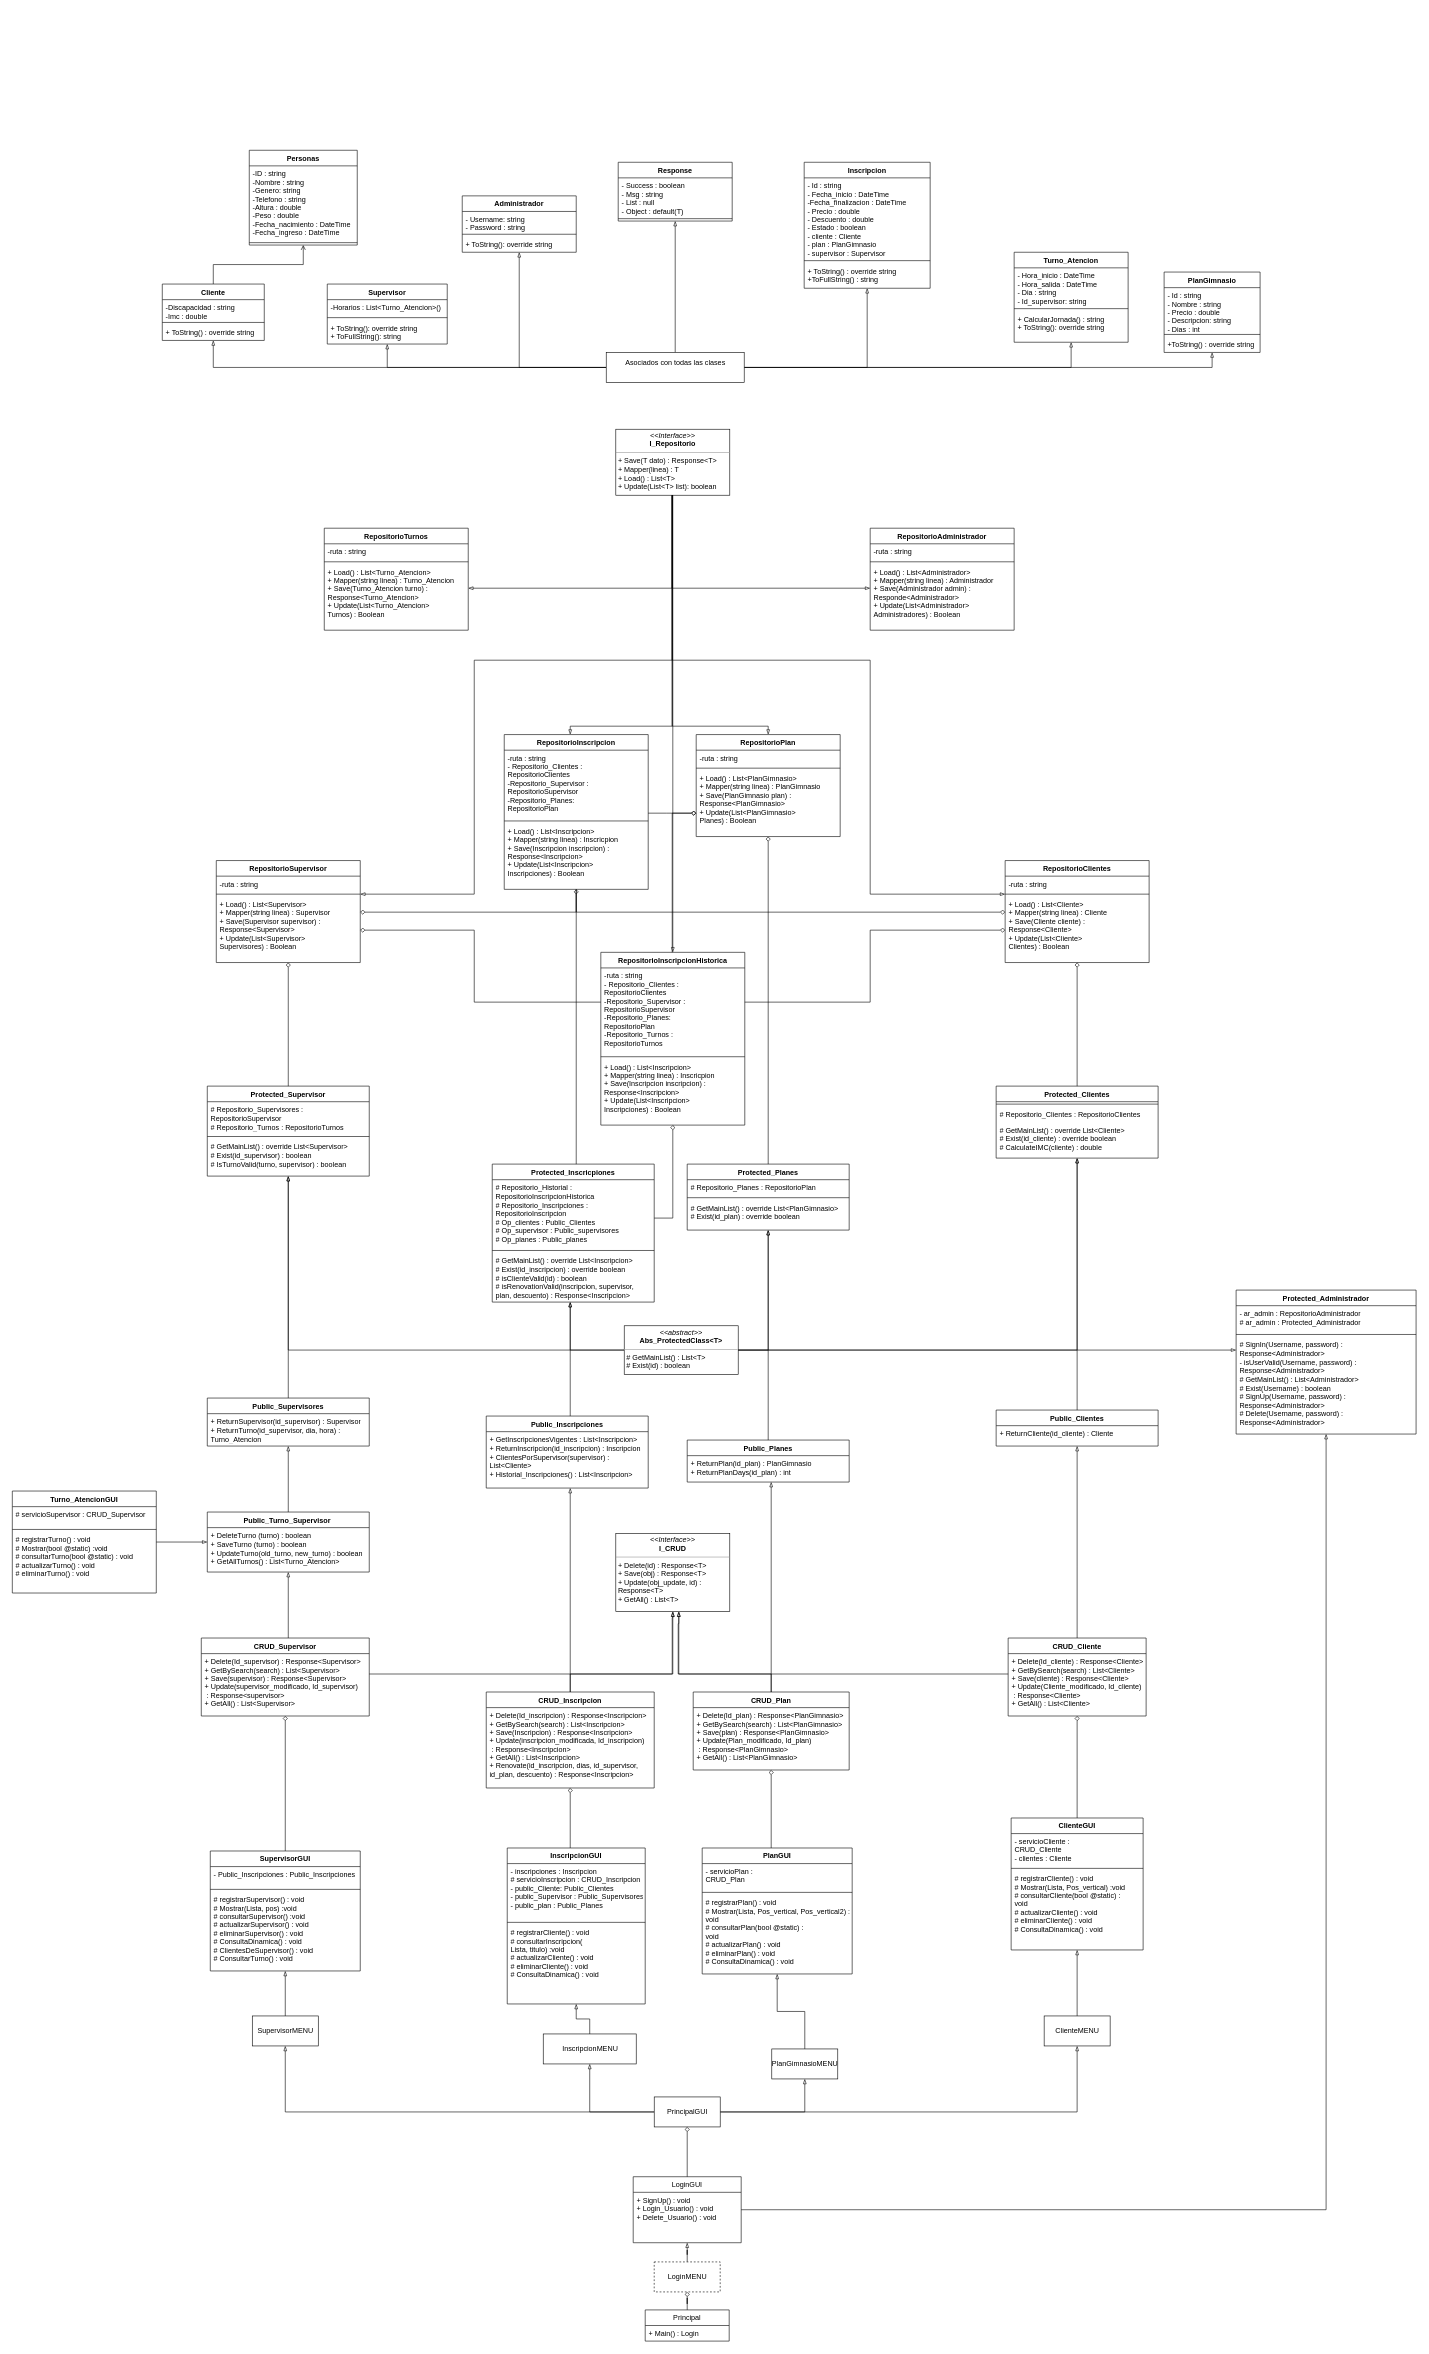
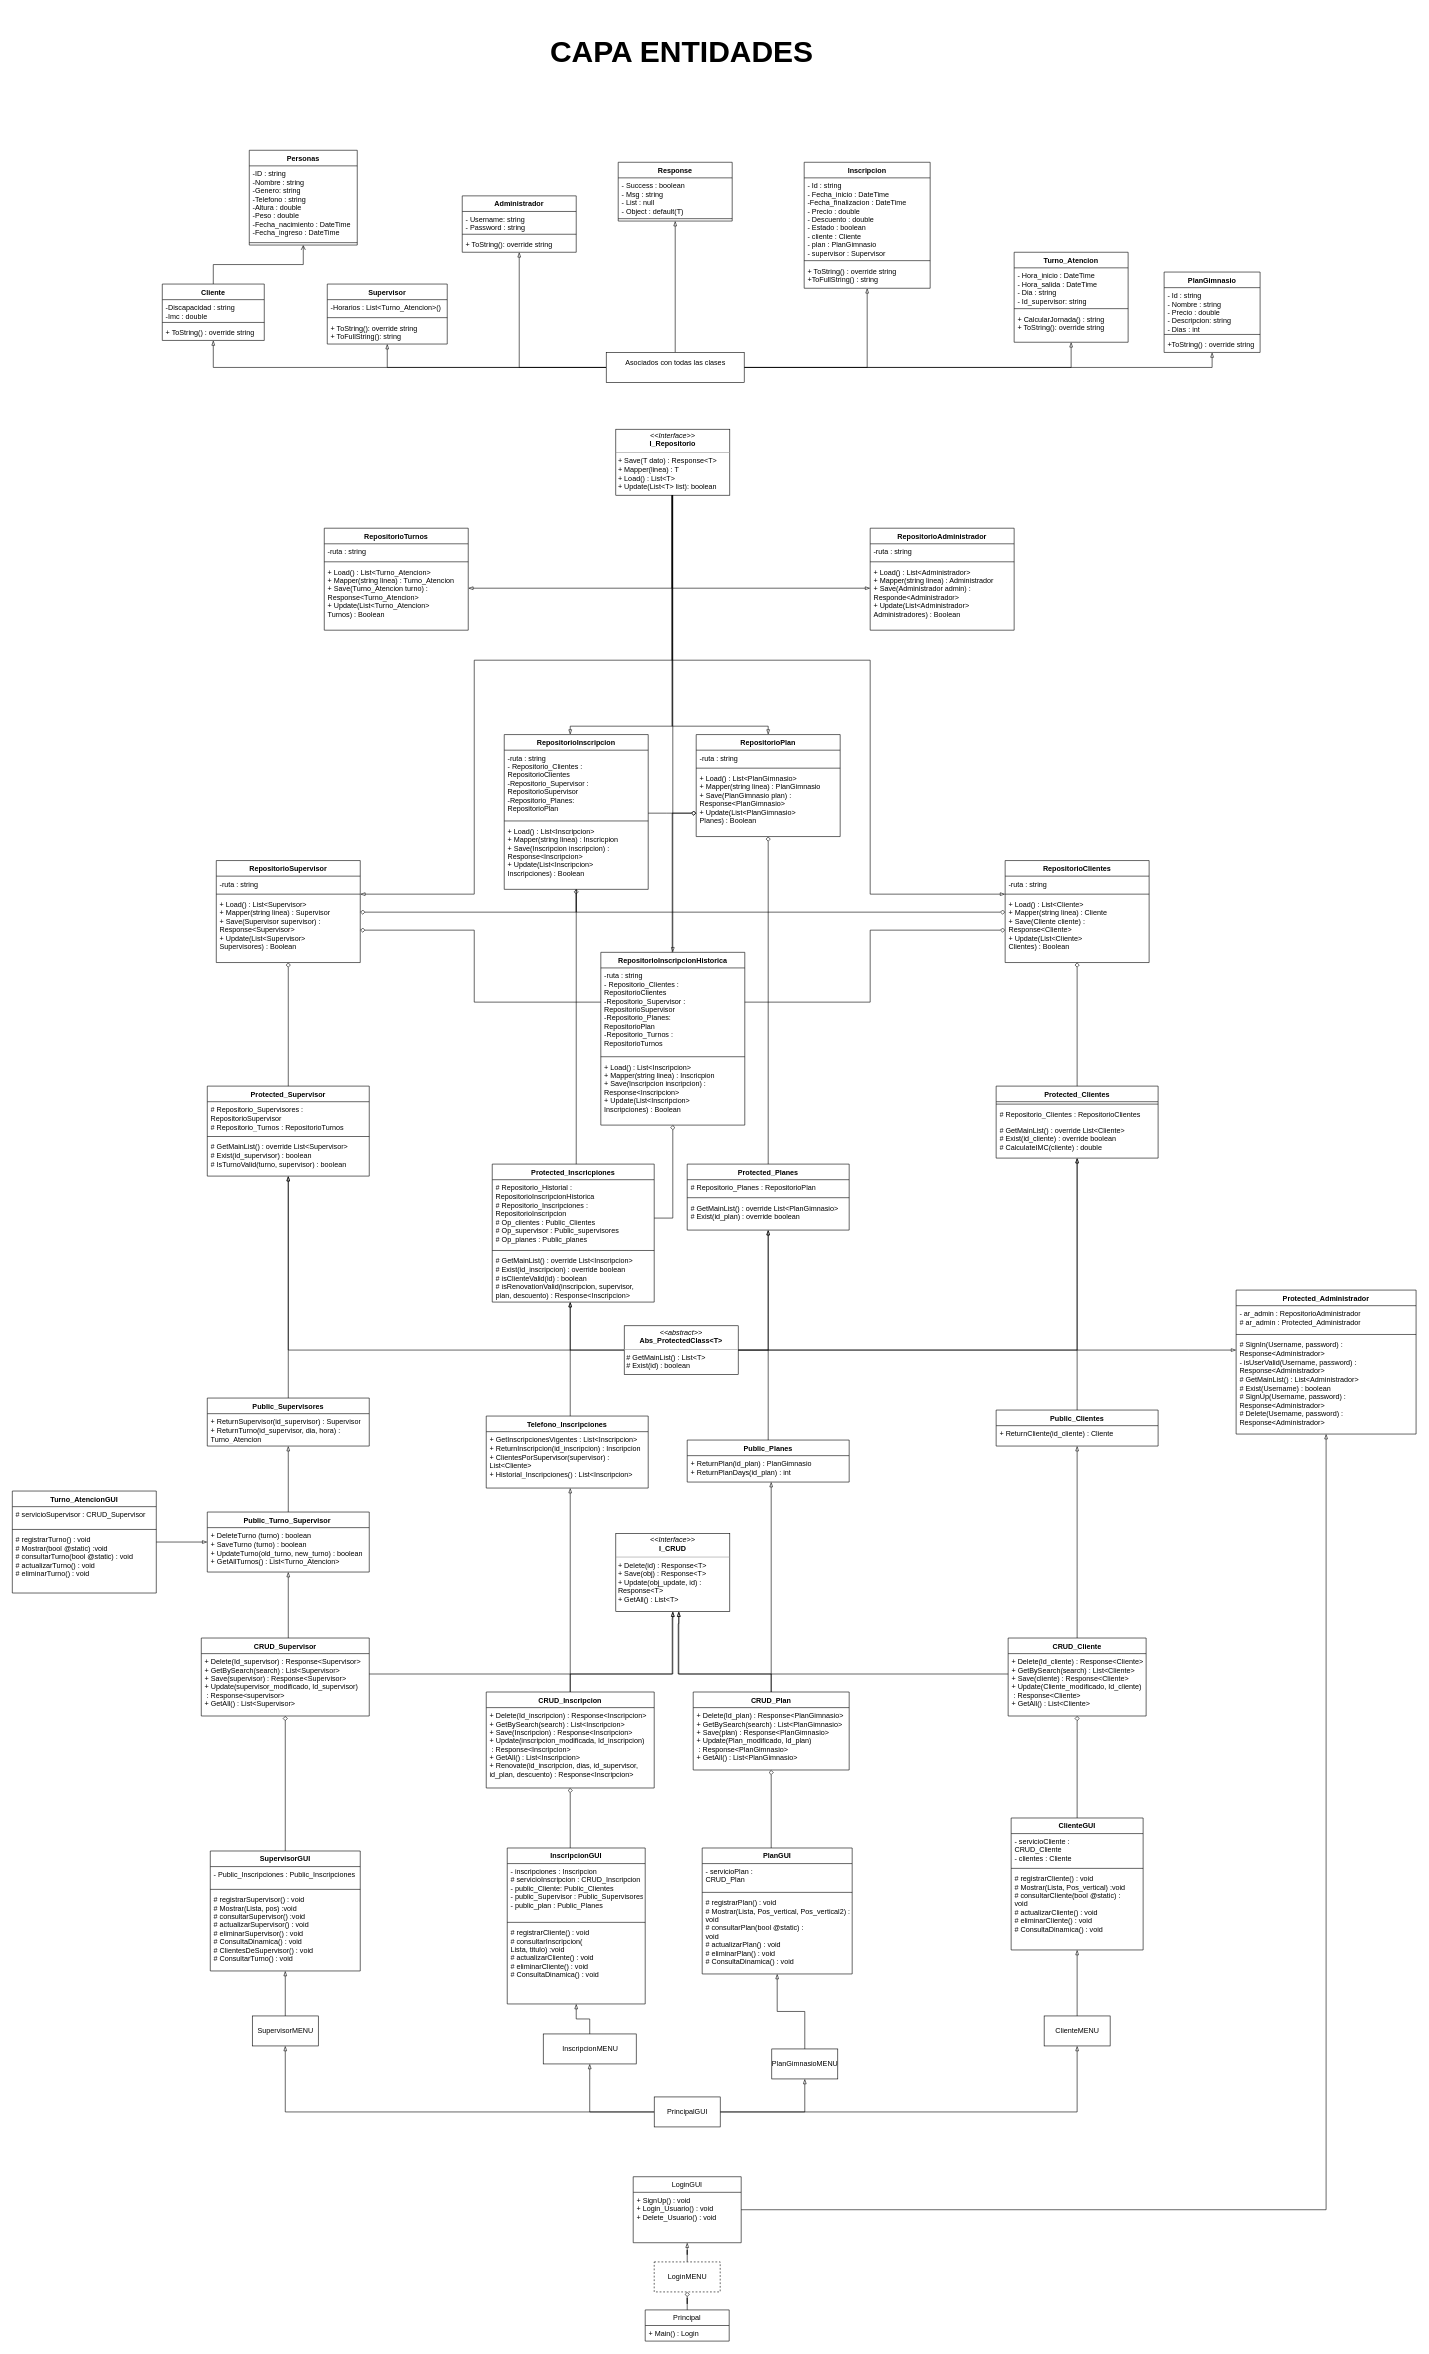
node "CAPA ENTIDADES": added
node "Public_Inscripciones": label "Public_Inscripciones" -> "Telefono_Inscripciones"
edge "LoginGUI" -> "PrincipalGUI": removed
